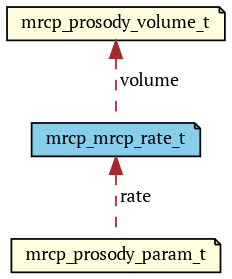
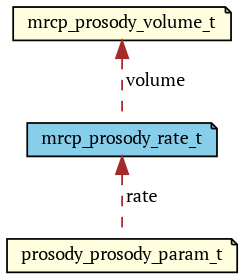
node "mrcp_mrcp_rate_t": label "mrcp_mrcp_rate_t" -> "mrcp_prosody_rate_t"
node "mrcp_prosody_param_t": label "mrcp_prosody_param_t" -> "prosody_prosody_param_t"
